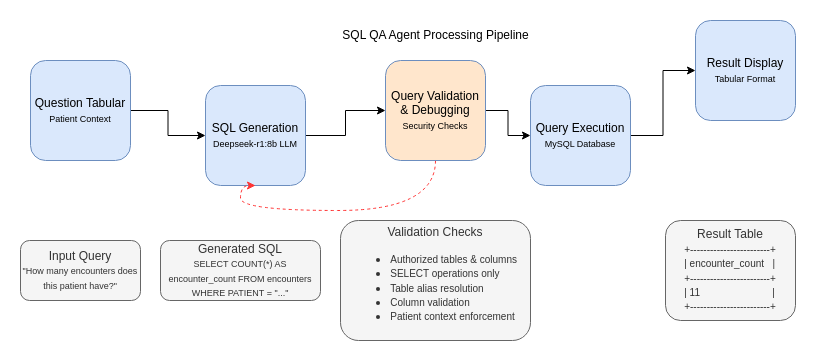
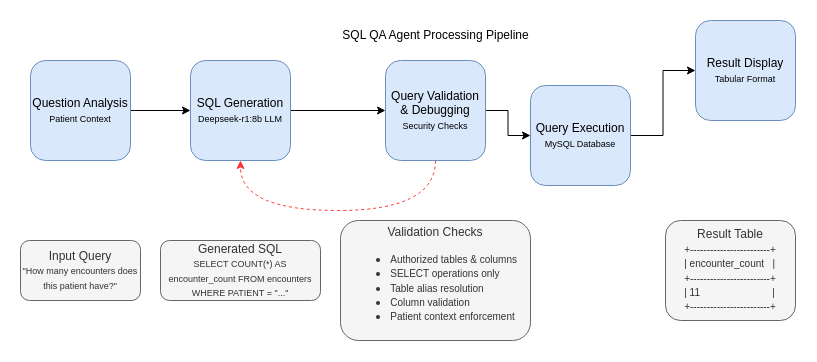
node "Question Tabular Patient Context": label "Question Tabular Patient Context" -> "Question Analysis Patient Context"
node "Query Validation & Debugging Security Checks": fillcolor #ffe6cc -> #dae8fc
node "SQL Generation Deepseek-r1:8b LLM": moved (256, 136) -> (241, 111)
